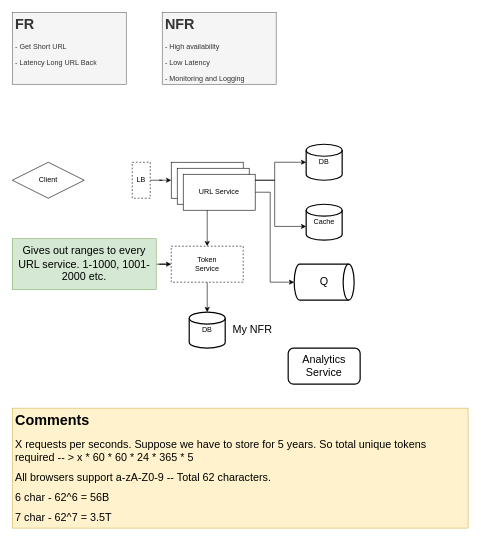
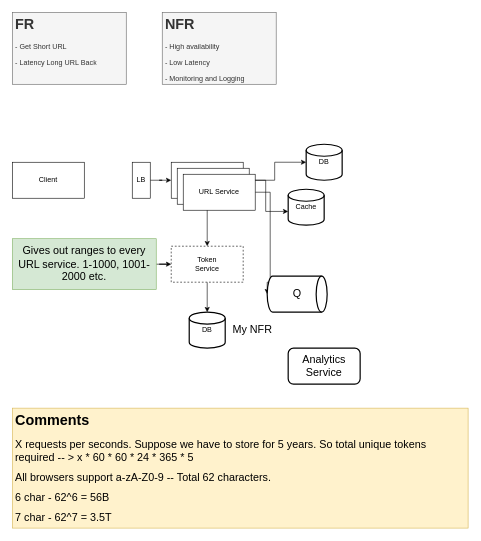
node "Client": shape diamond -> rectangle
node "LB": style dashed -> solid
node "Cache": moved (324, 222) -> (306, 207)
node "Q": moved (324, 282) -> (297, 294)
